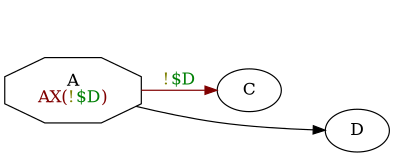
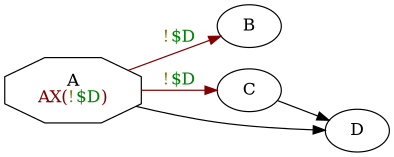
node "B": added
edge "C" -> "D": added
